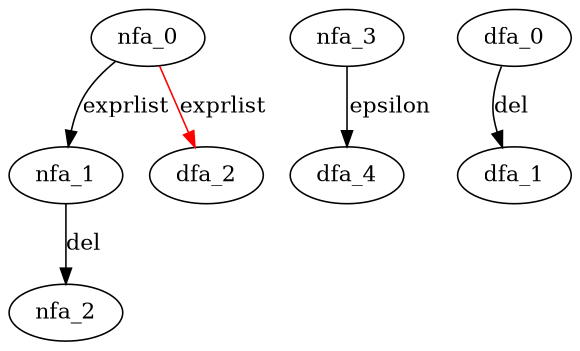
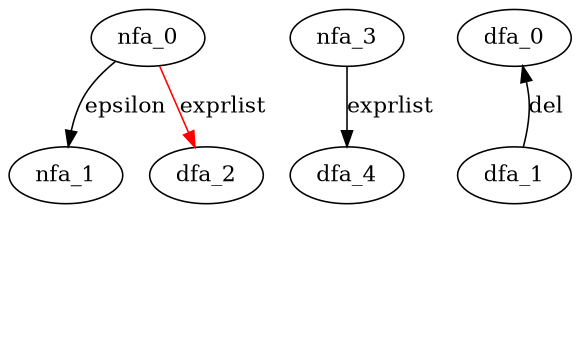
edge "dfa_0" -> "dfa_1": reversed
edge "nfa_0" -> "nfa_1": label "exprlist" -> "epsilon"
edge "nfa_3" -> "dfa_4": label "epsilon" -> "exprlist"
node "nfa_2": removed
